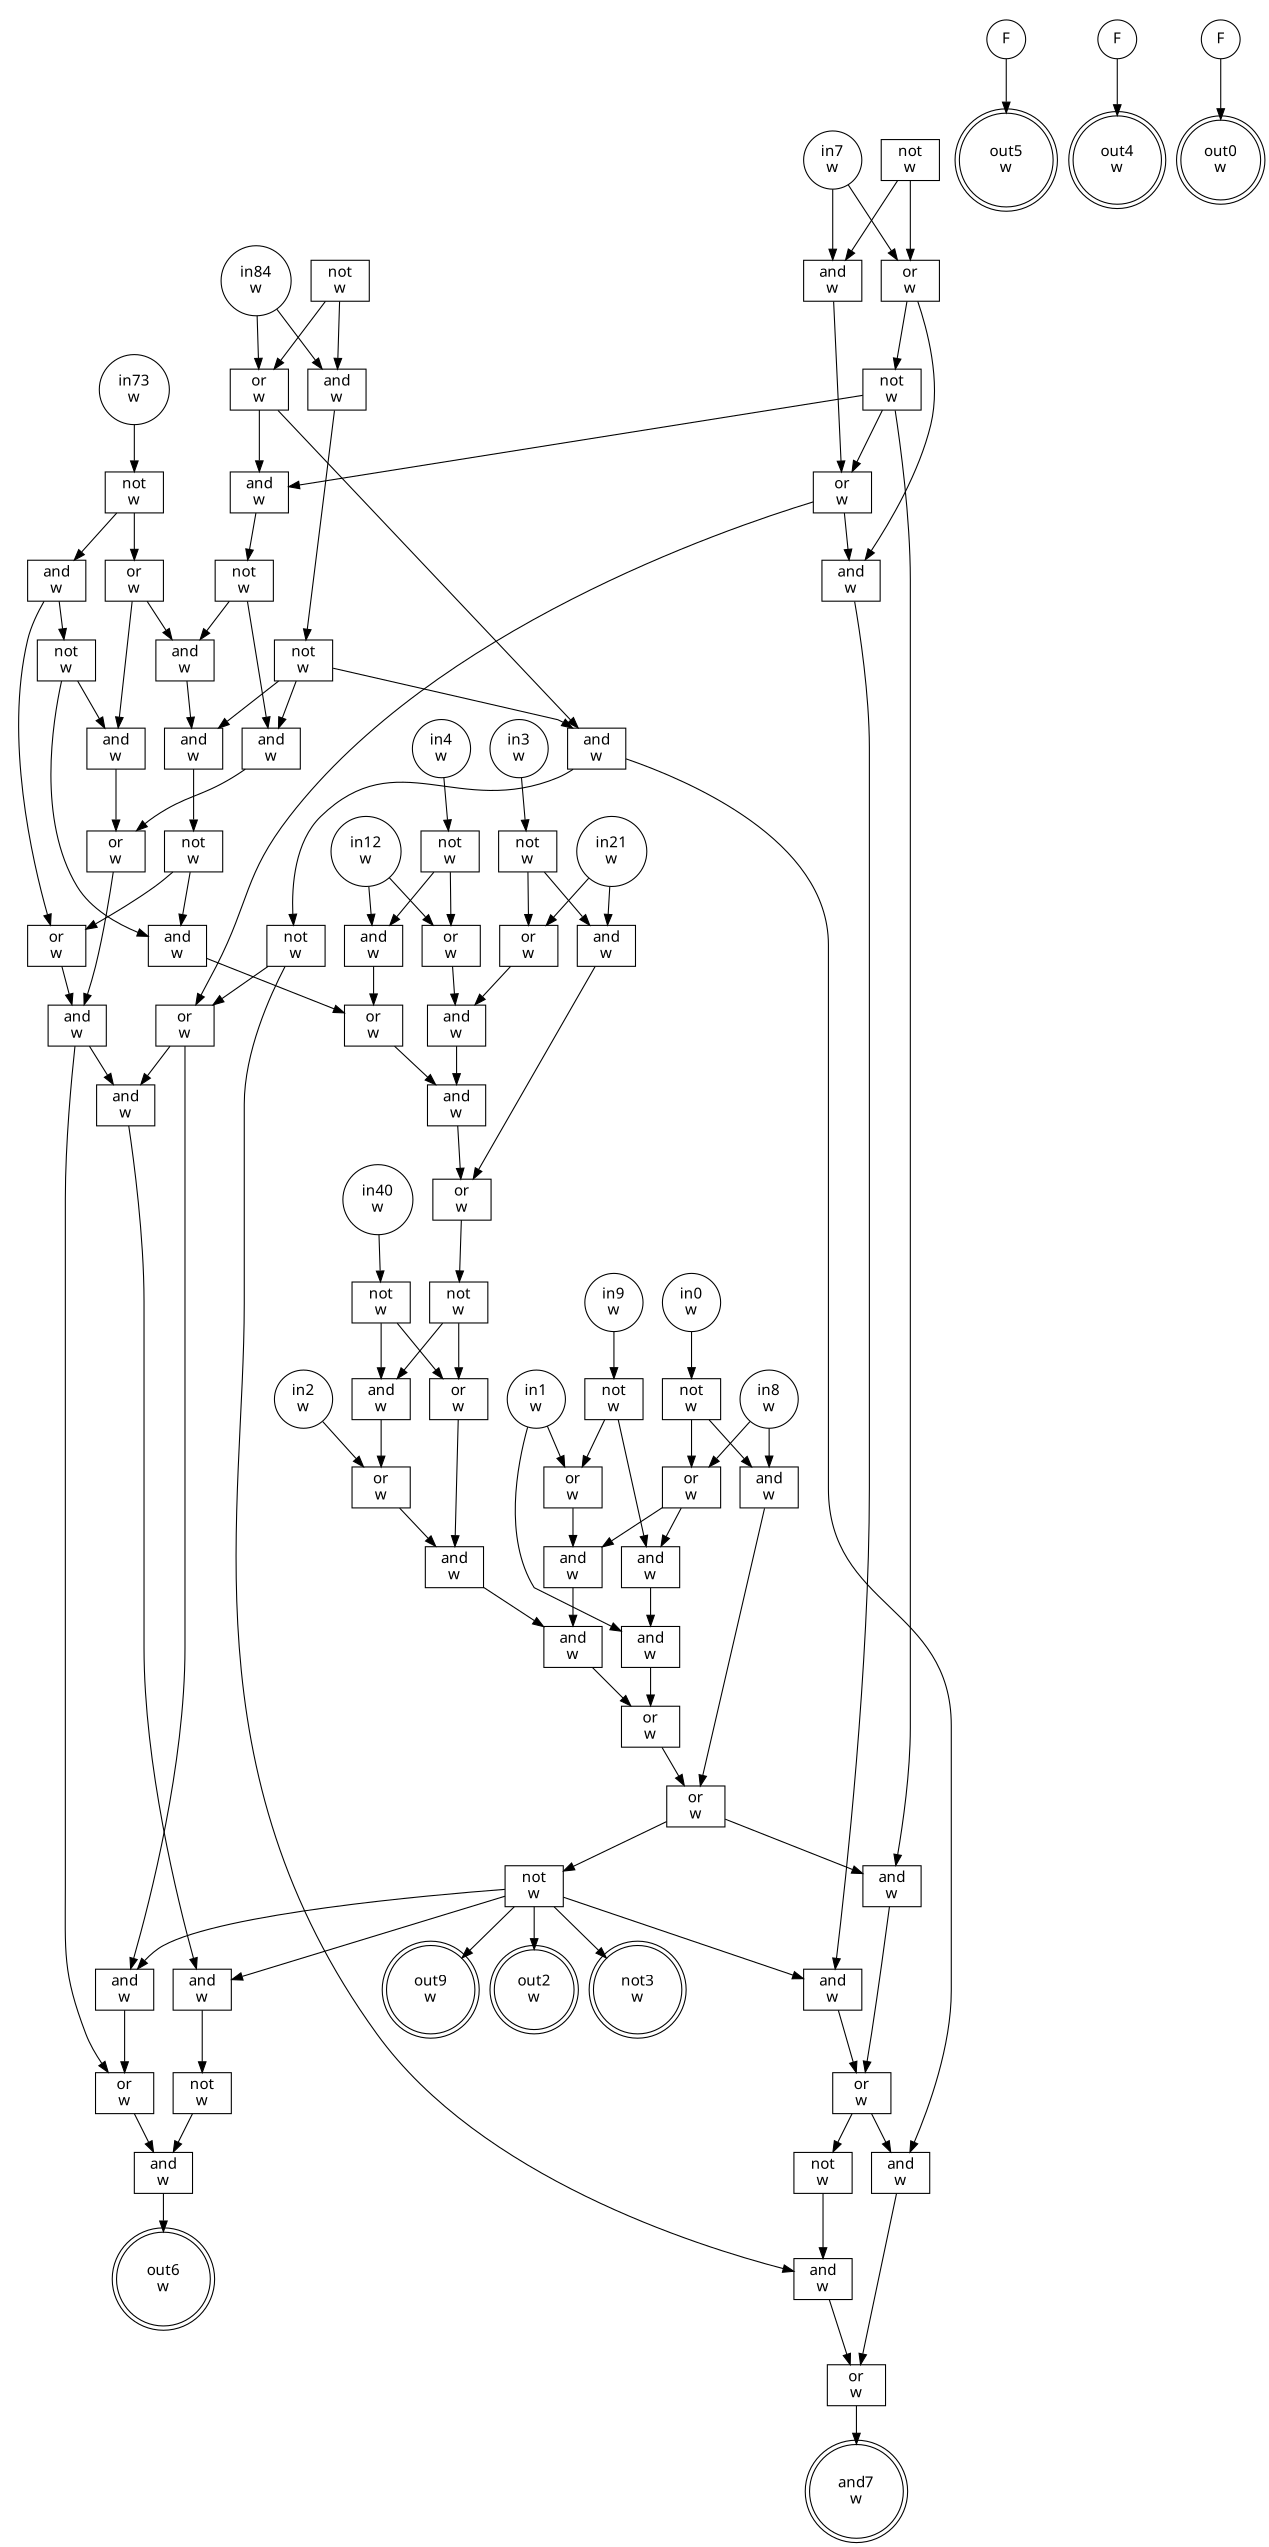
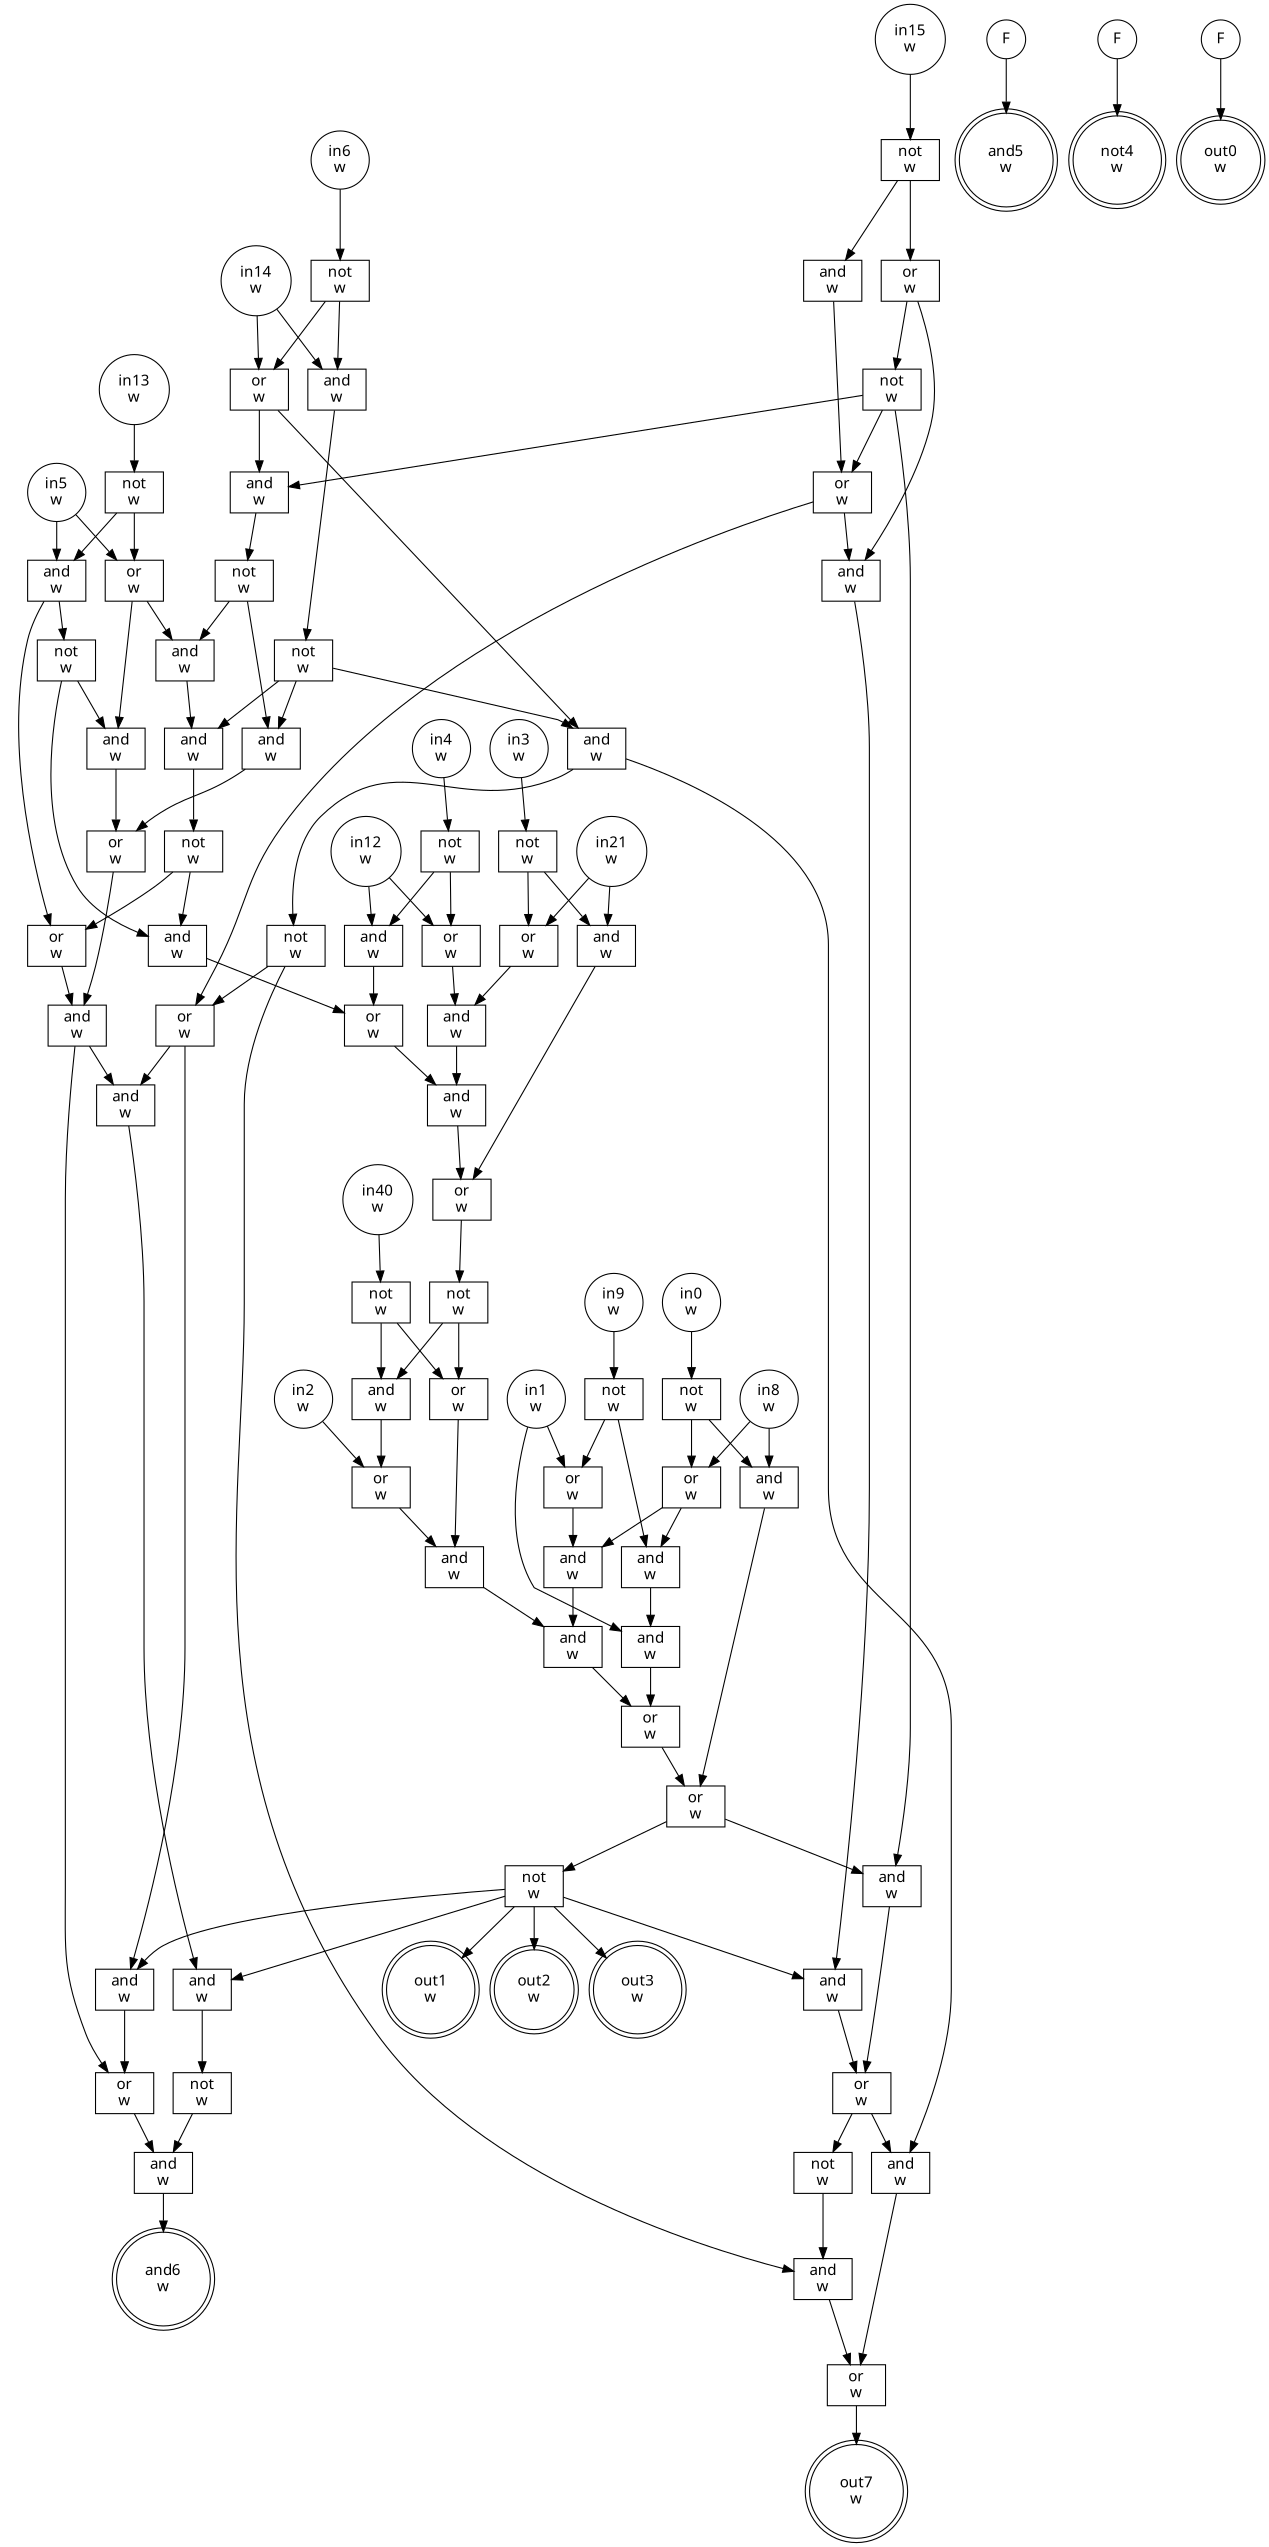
node "in15 w": added
node "in6 w": added
node "in7 w": removed
node "out5 w": label "out5 w" -> "and5 w"
node "out4 w": label "out4 w" -> "not4 w"
node "in84 w": label "in84 w" -> "in14 w"
node "in73 w": label "in73 w" -> "in13 w"
node "in5 w": added
node "out9 w": label "out9 w" -> "out1 w"
node "not3 w": label "not3 w" -> "out3 w"
node "out6 w": label "out6 w" -> "and6 w"
node "and7 w": label "and7 w" -> "out7 w"
